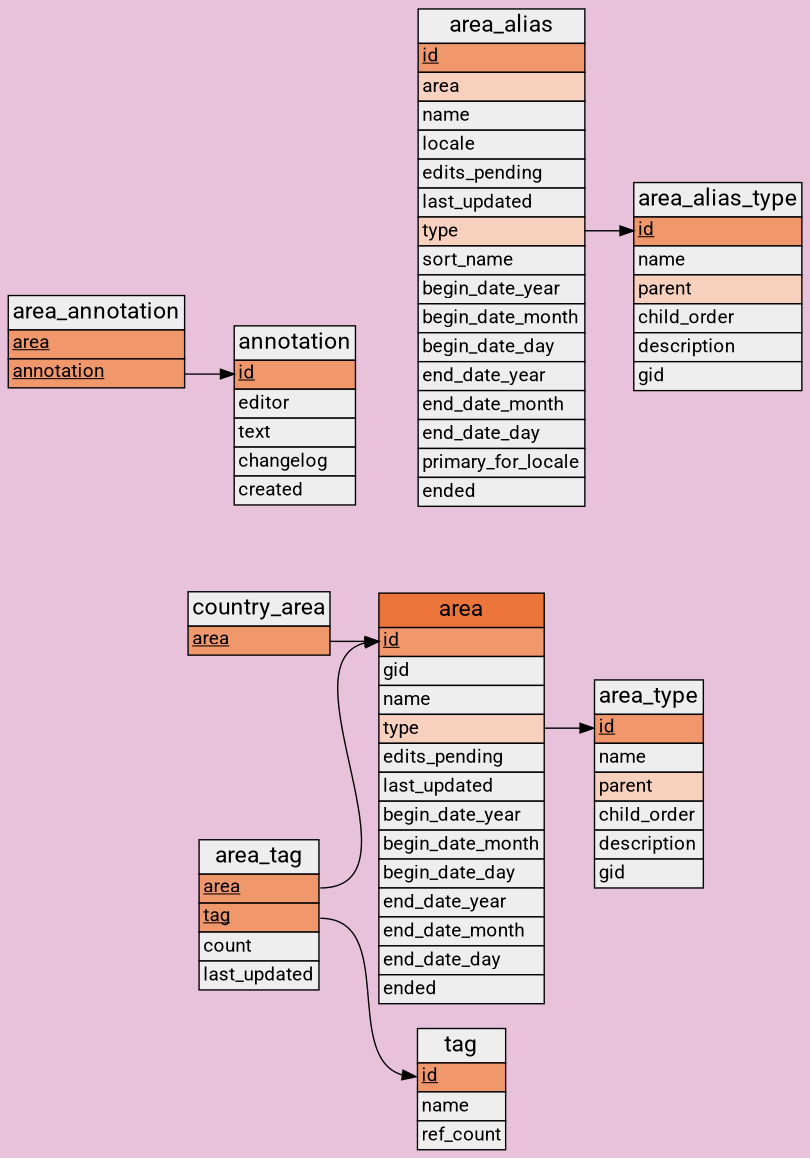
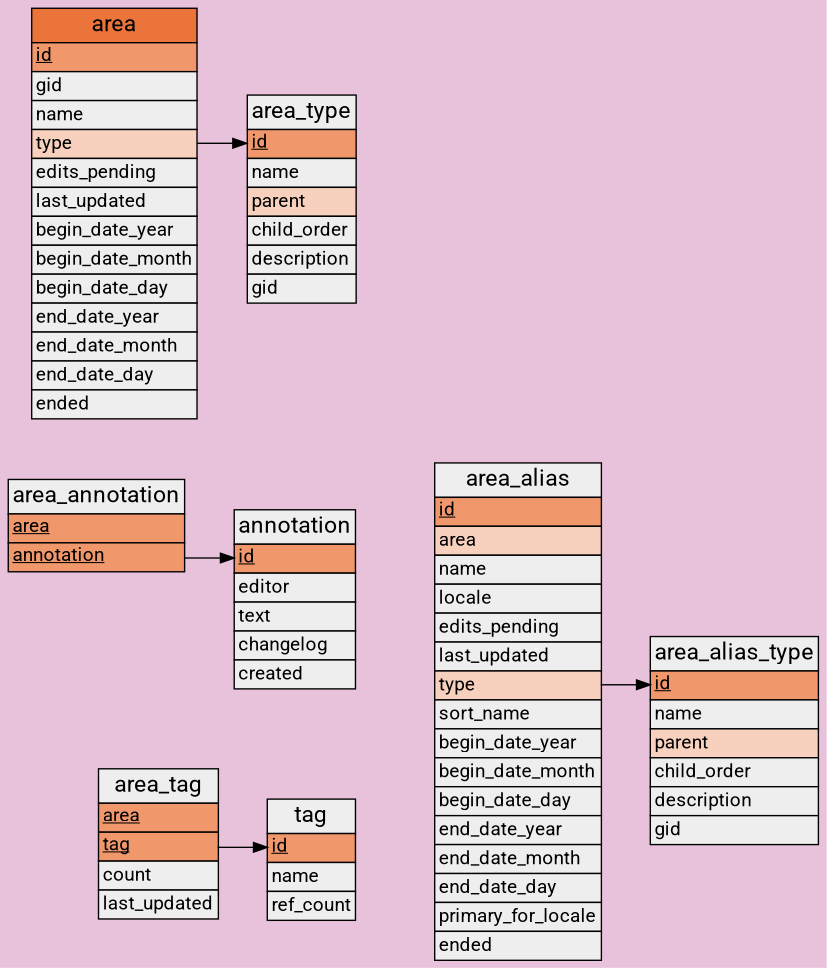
node "country_area": removed
edge "area_tag" -> "area": removed
